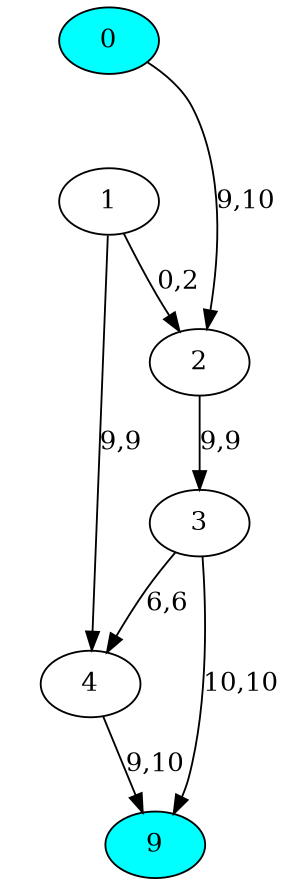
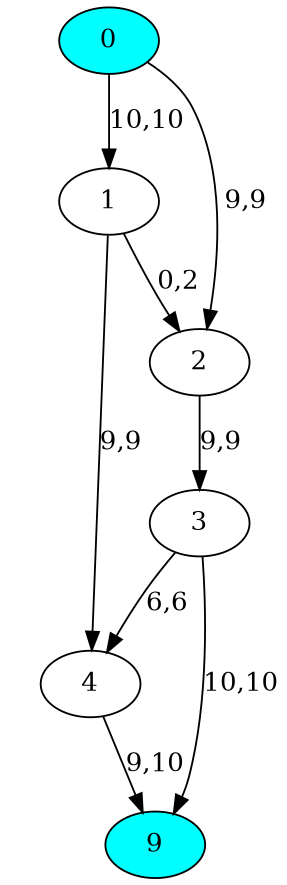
edge "0" -> "1": added, label "10,10"
edge "0" -> "2": label "9,10" -> "9,9"
